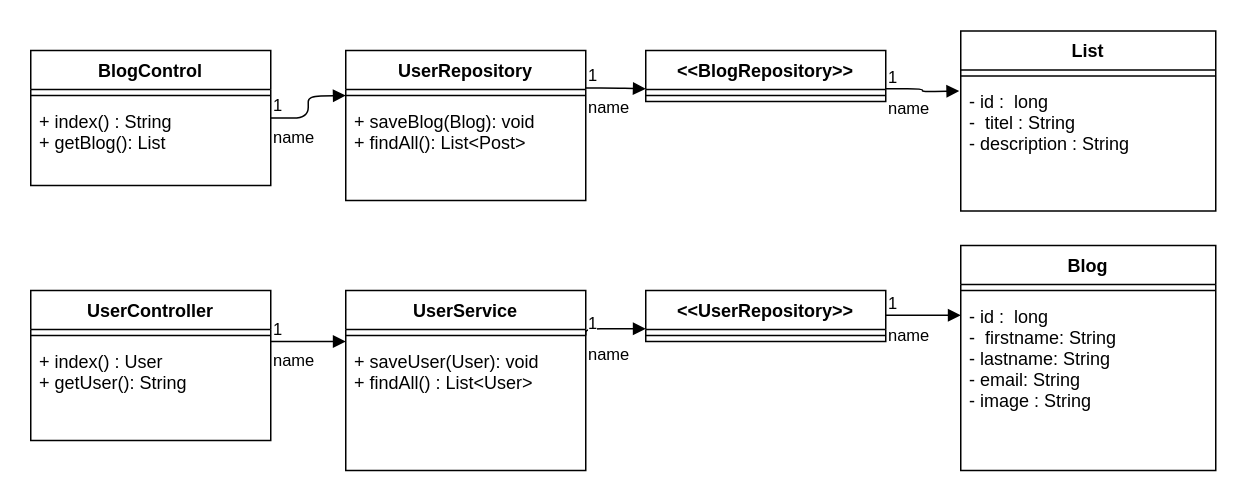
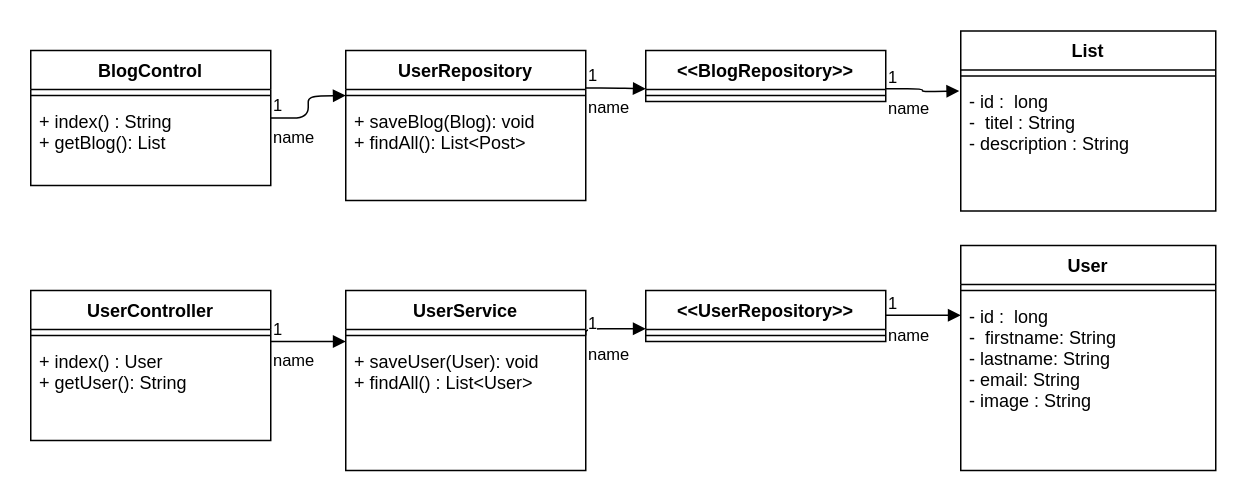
node "Blog": label "Blog" -> "User"
